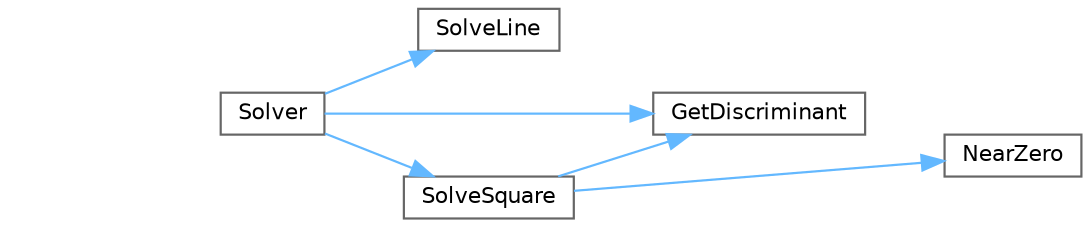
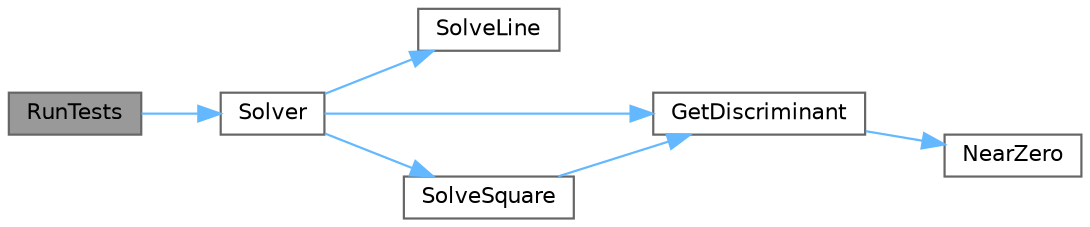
node "RunTests": added
edge "SolveSquare" -> "NearZero": now "GetDiscriminant" -> "NearZero"
